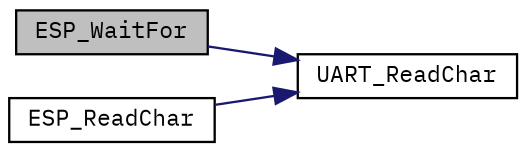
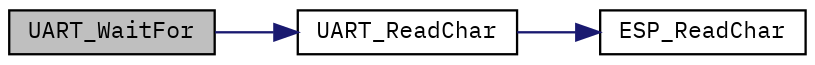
node "ESP_WaitFor": label "ESP_WaitFor" -> "UART_WaitFor"
edge "ESP_ReadChar" -> "UART_ReadChar": reversed
